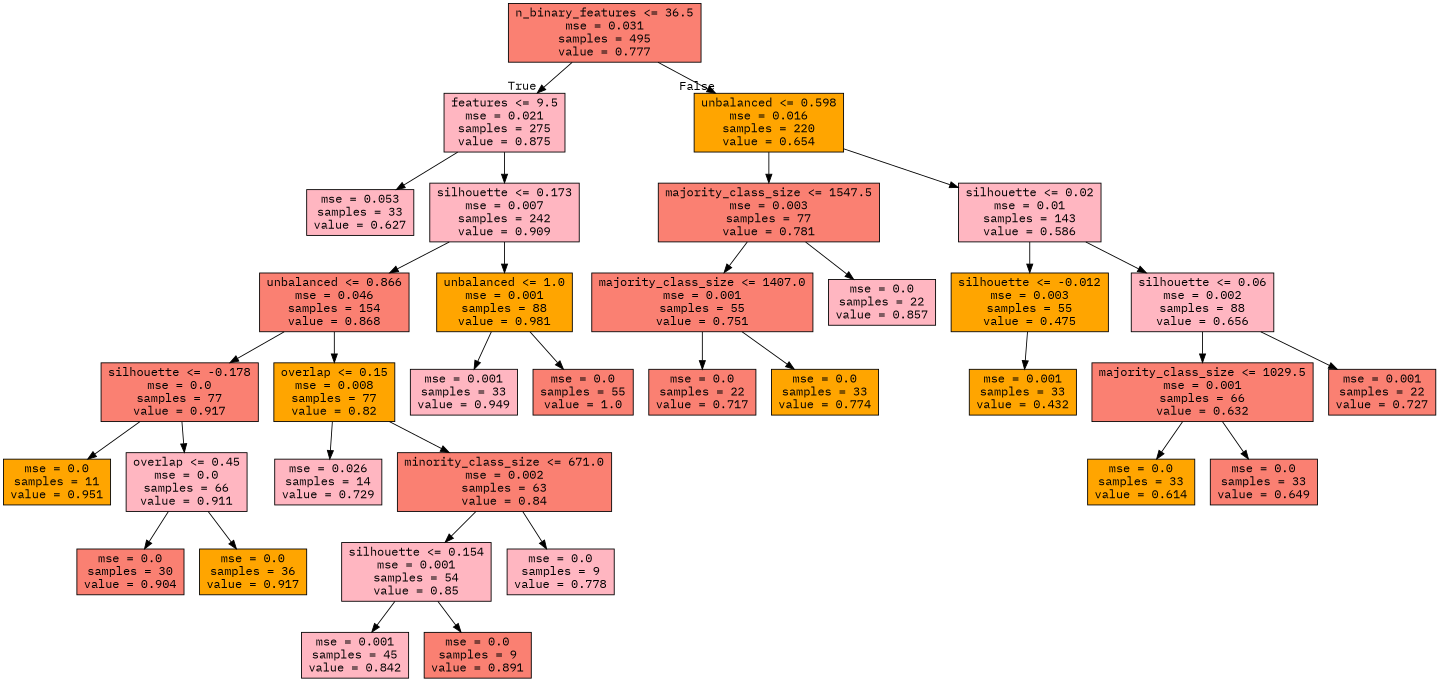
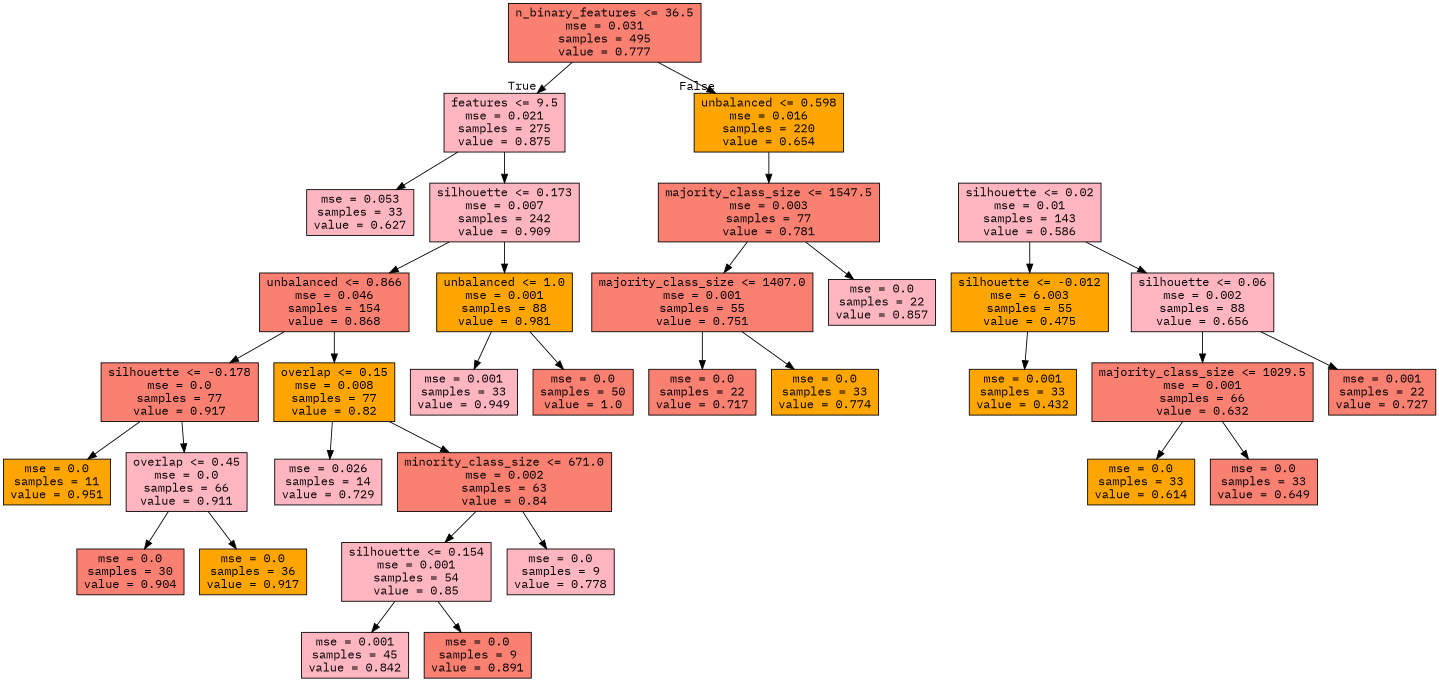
edge "unbalanced <= 0.598 mse = 0.016 samples = 220 value = 0.654" -> "silhouette <= 0.02 mse = 0.01 samples = 143 value = 0.586": removed
node "silhouette <= -0.012 mse = 0.003 samples = 55 value = 0.475": label "silhouette <= -0.012 mse = 0.003 samples = 55 value = 0.475" -> "silhouette <= -0.012 mse = 6.003 samples = 55 value = 0.475"
node "mse = 0.0 samples = 55 value = 1.0": label "mse = 0.0 samples = 55 value = 1.0" -> "mse = 0.0 samples = 50 value = 1.0"
